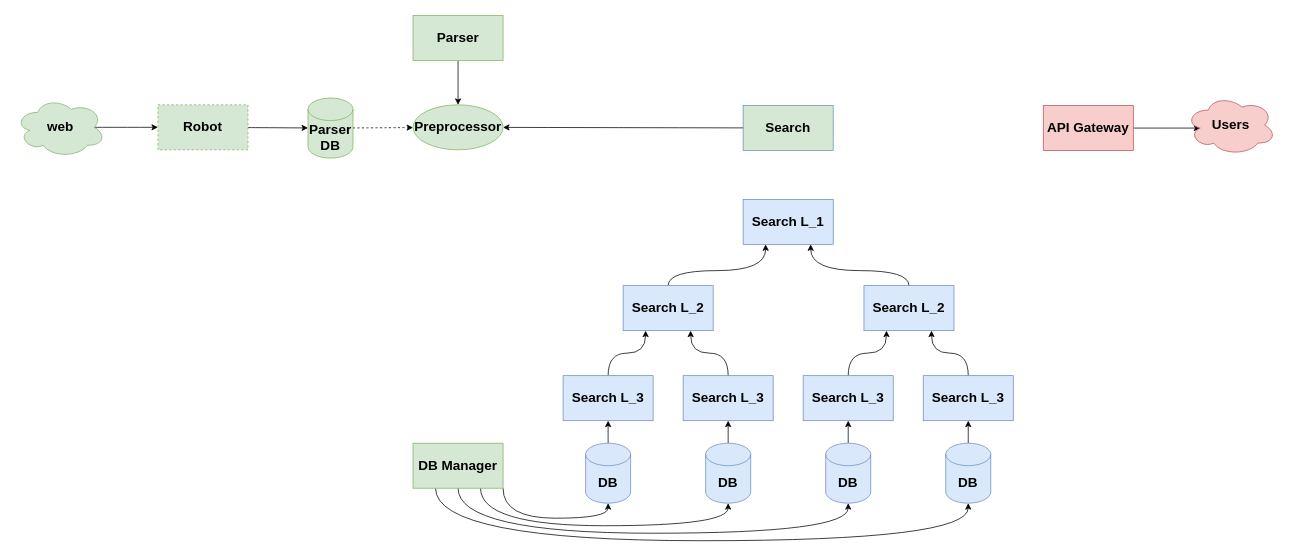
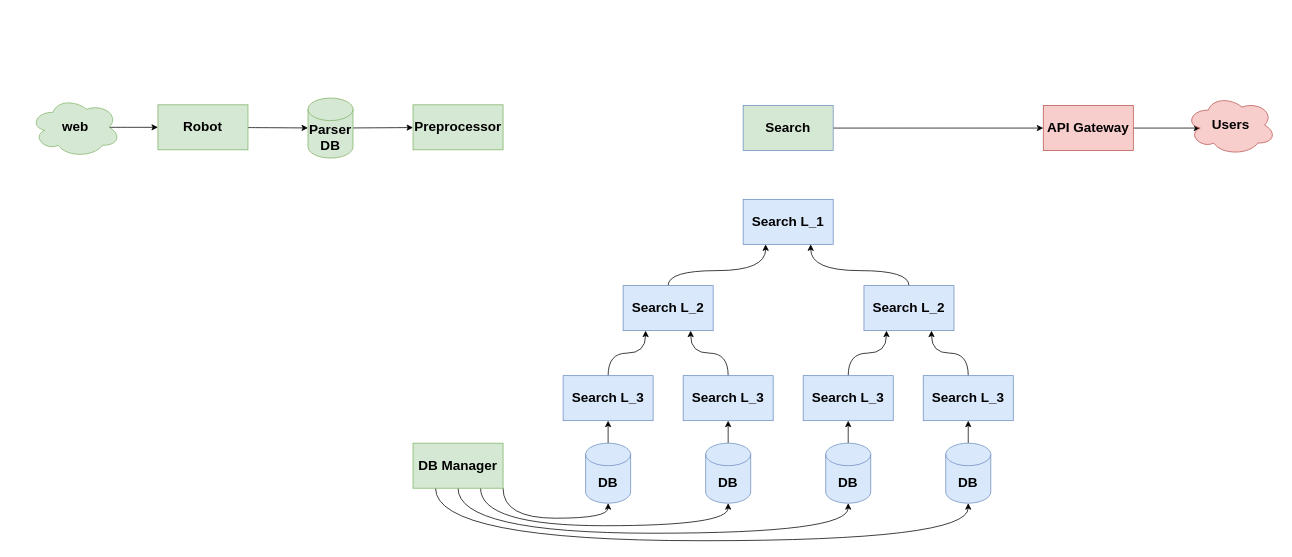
node "Parser": removed
edge "Parser" -> "Preprocessor": removed
node "web": moved (60, 127) -> (75, 127)
node "Robot": style dashed -> solid
node "Preprocessor": shape ellipse -> rectangle
edge "Search" -> "Preprocessor": now "Search" -> "API Gateway"
edge "Parser DB" -> "Preprocessor": style dashed -> solid
